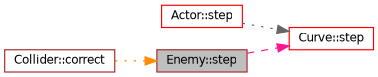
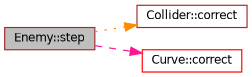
node "Actor::step": removed
node "Curve::step": label "Curve::step" -> "Curve::correct"
edge "Collider::correct" -> "Enemy::step": reversed
